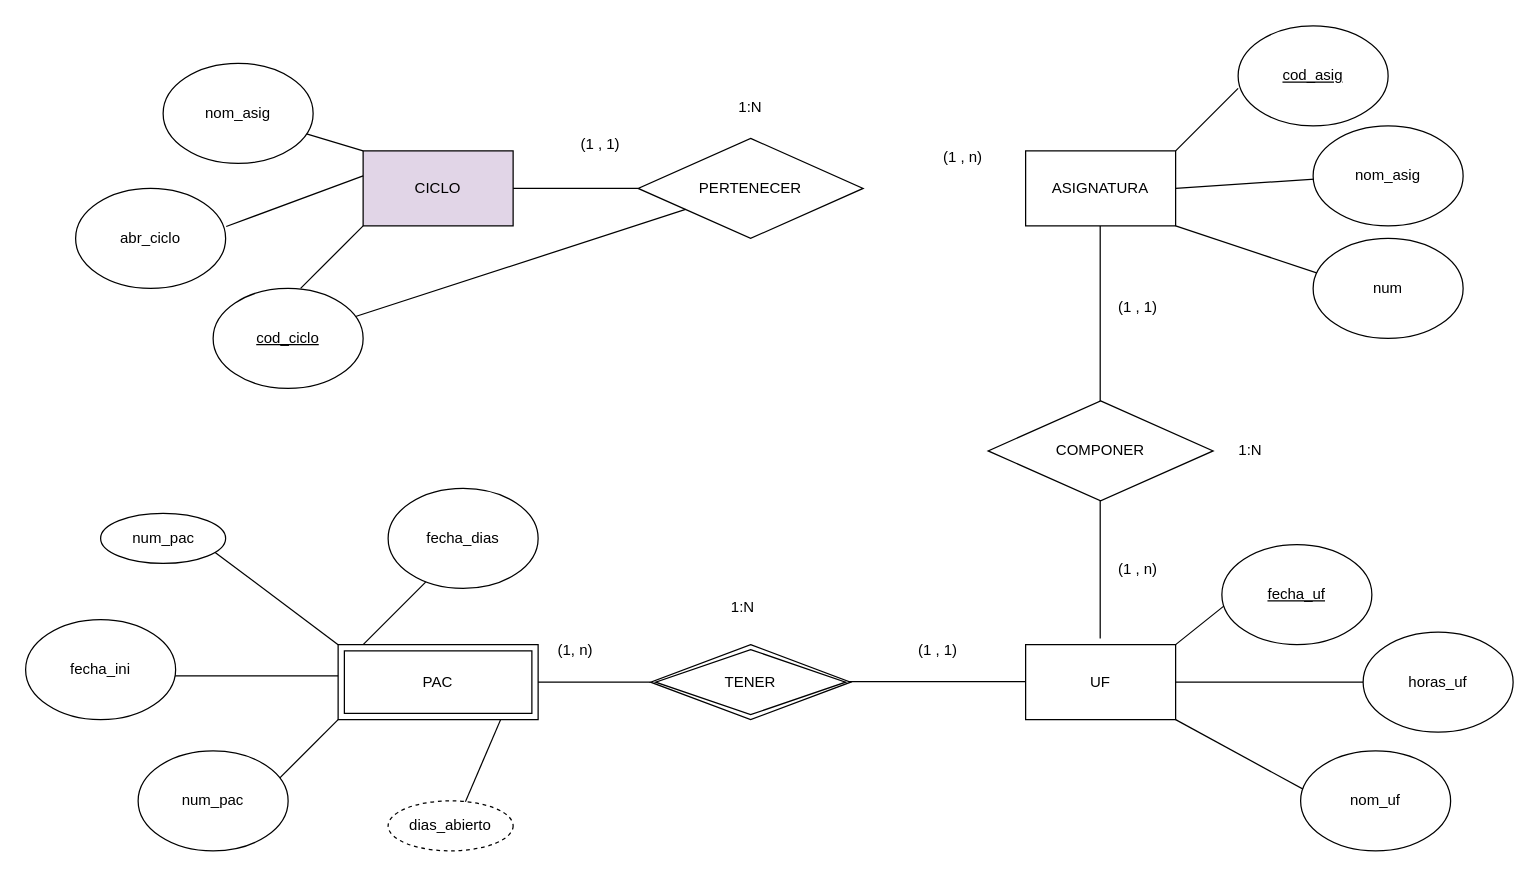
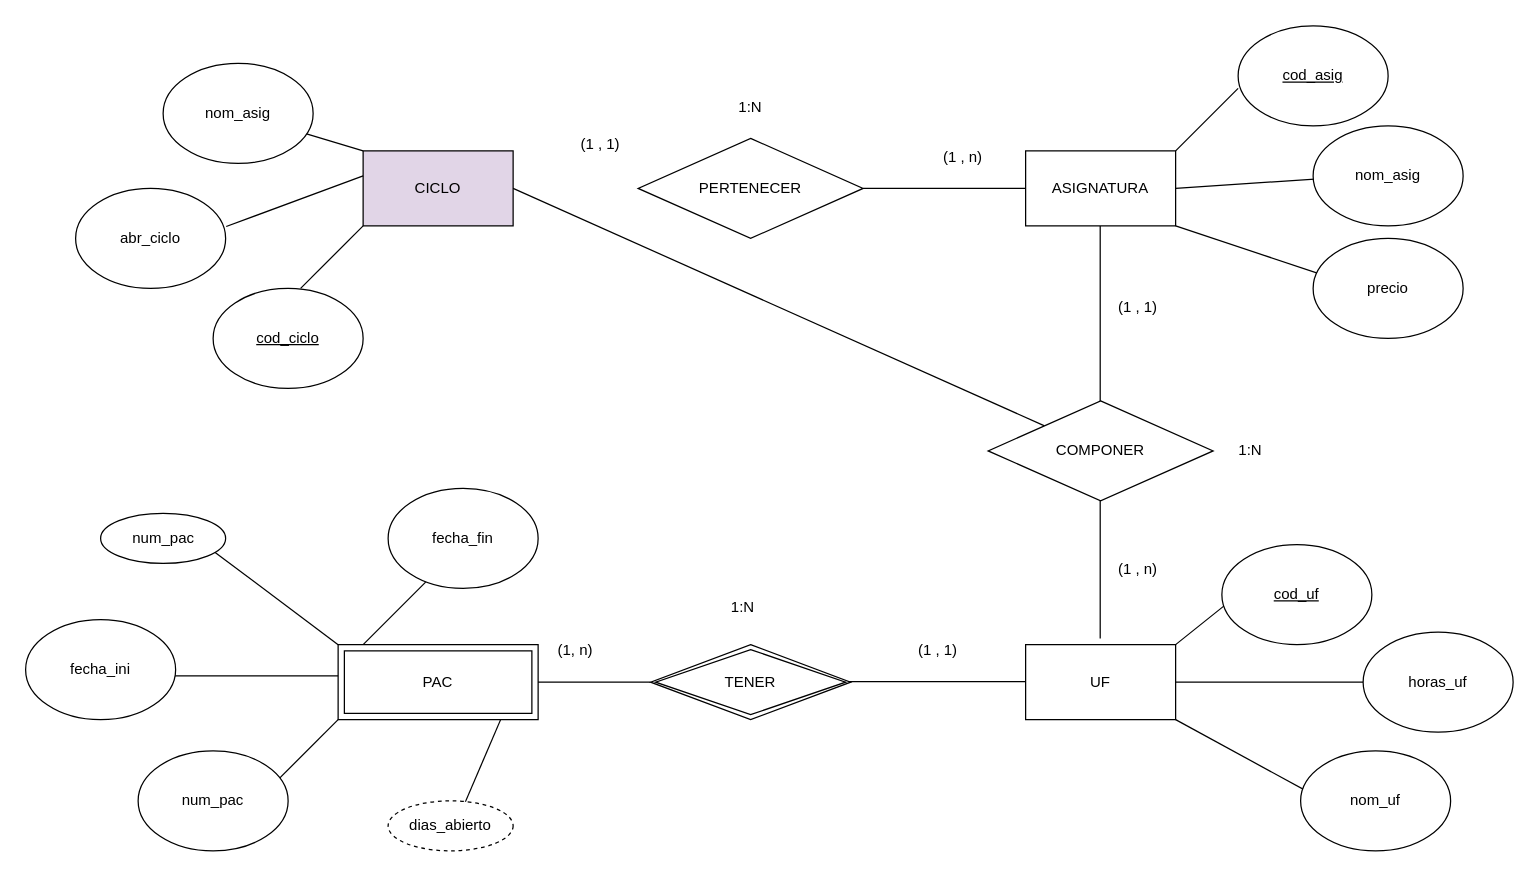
edge "CICLO" -- "PERTENECER": now "CICLO" -- "COMPONER"
edge "PERTENECER" -- "cod_ciclo": now "PERTENECER" -- "ASIGNATURA"
node "num": label "num" -> "precio"
node "fecha_dias": label "fecha_dias" -> "fecha_fin"
node "fecha_uf": label "fecha_uf" -> "cod_uf"
